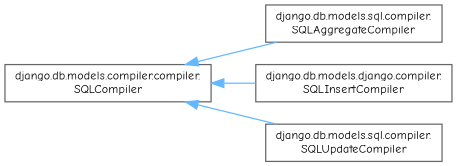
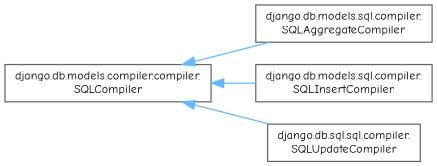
node "django.db.models.django.compiler. SQLInsertCompiler": label "django.db.models.django.compiler. SQLInsertCompiler" -> "django.db.models.sql.compiler. SQLInsertCompiler"
node "django.db.models.sql.compiler. SQLUpdateCompiler": label "django.db.models.sql.compiler. SQLUpdateCompiler" -> "django.db.sql.sql.compiler. SQLUpdateCompiler"
